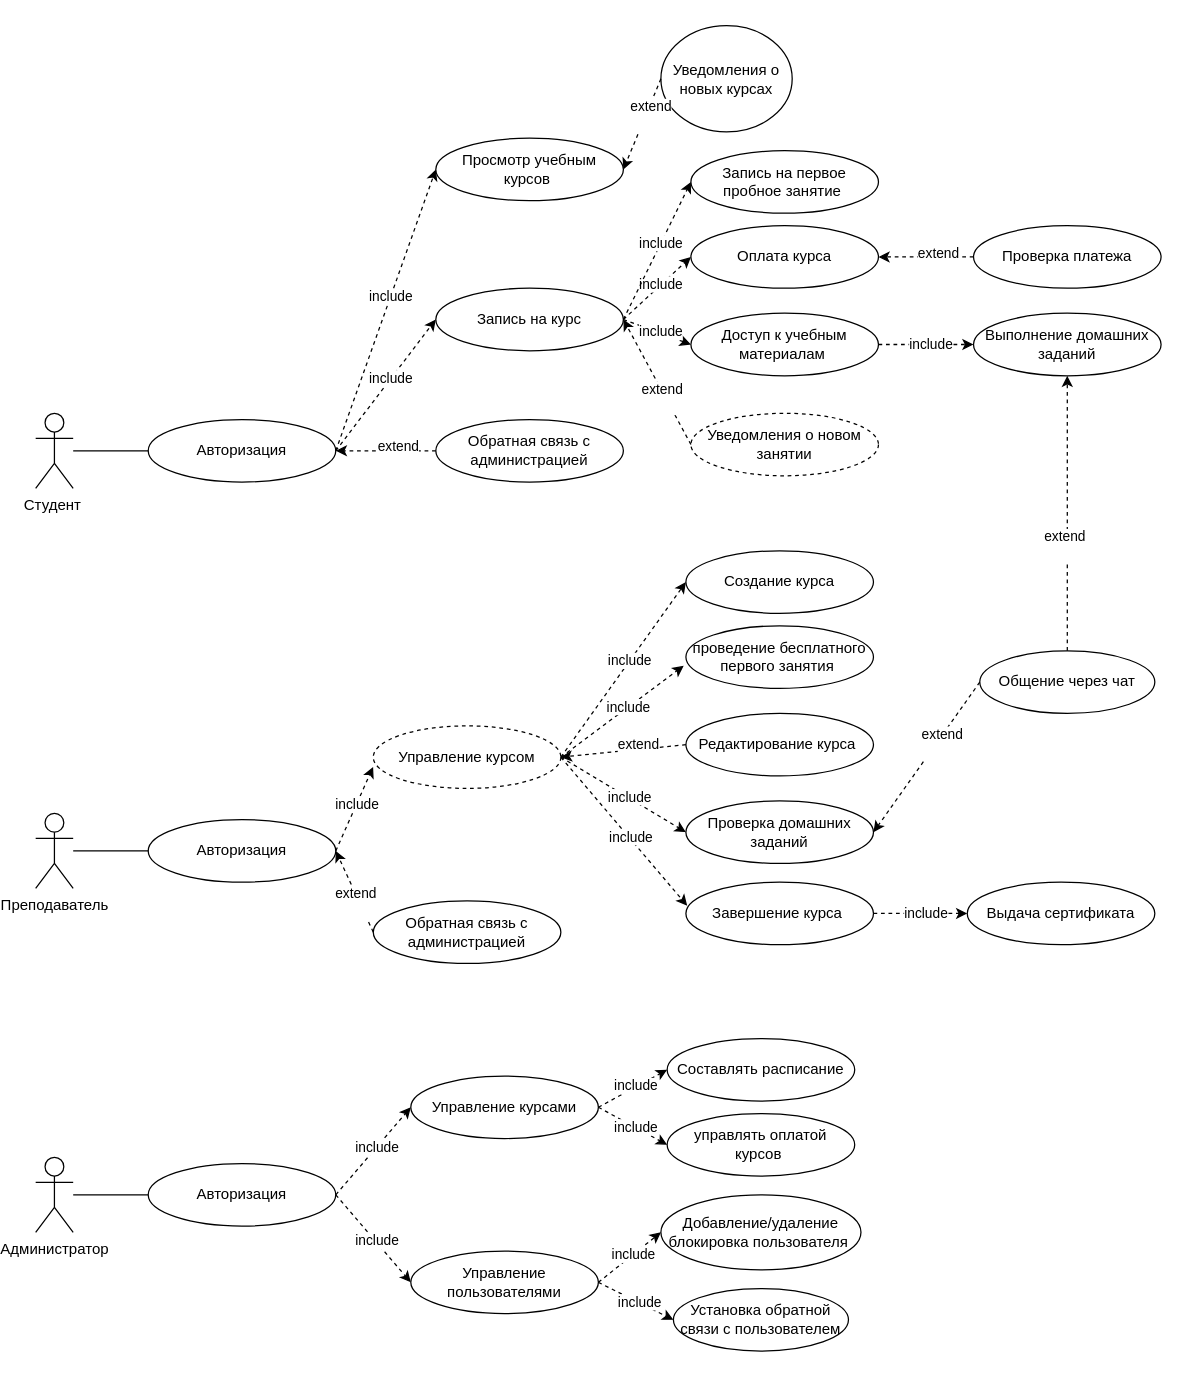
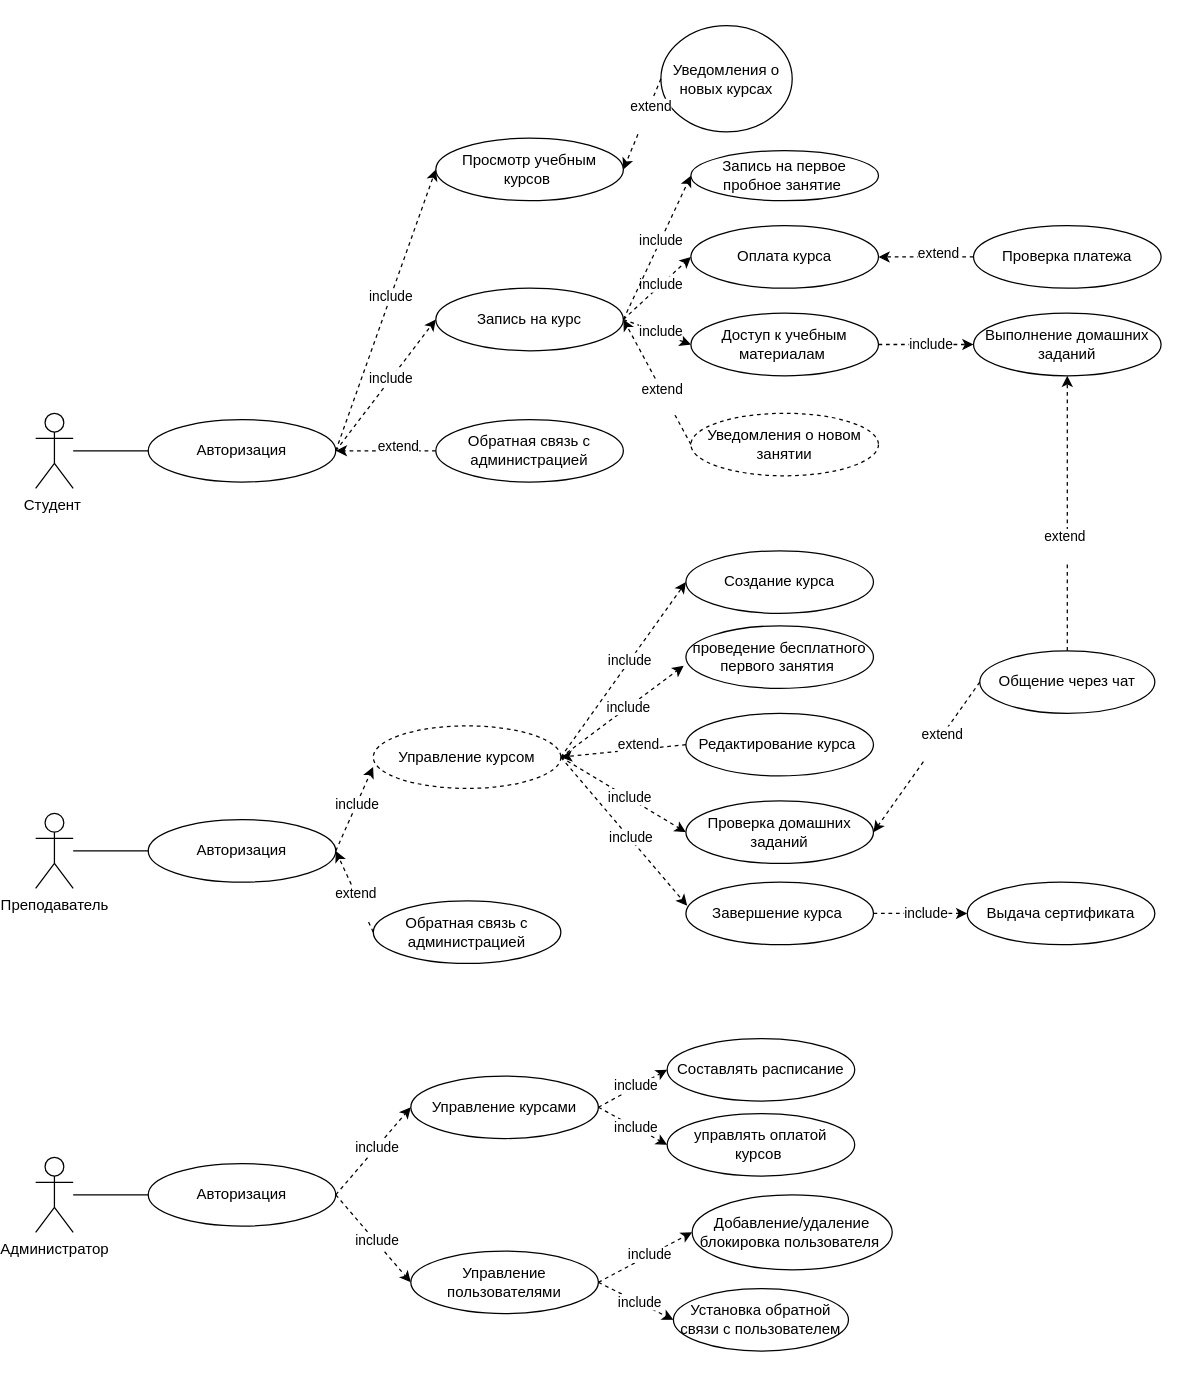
node "Запись на первое пробное занятие": size 188x63 -> 188x50
node "Добавление/удаление блокировка пользователя": moved (761, 1232) -> (792, 1232)
